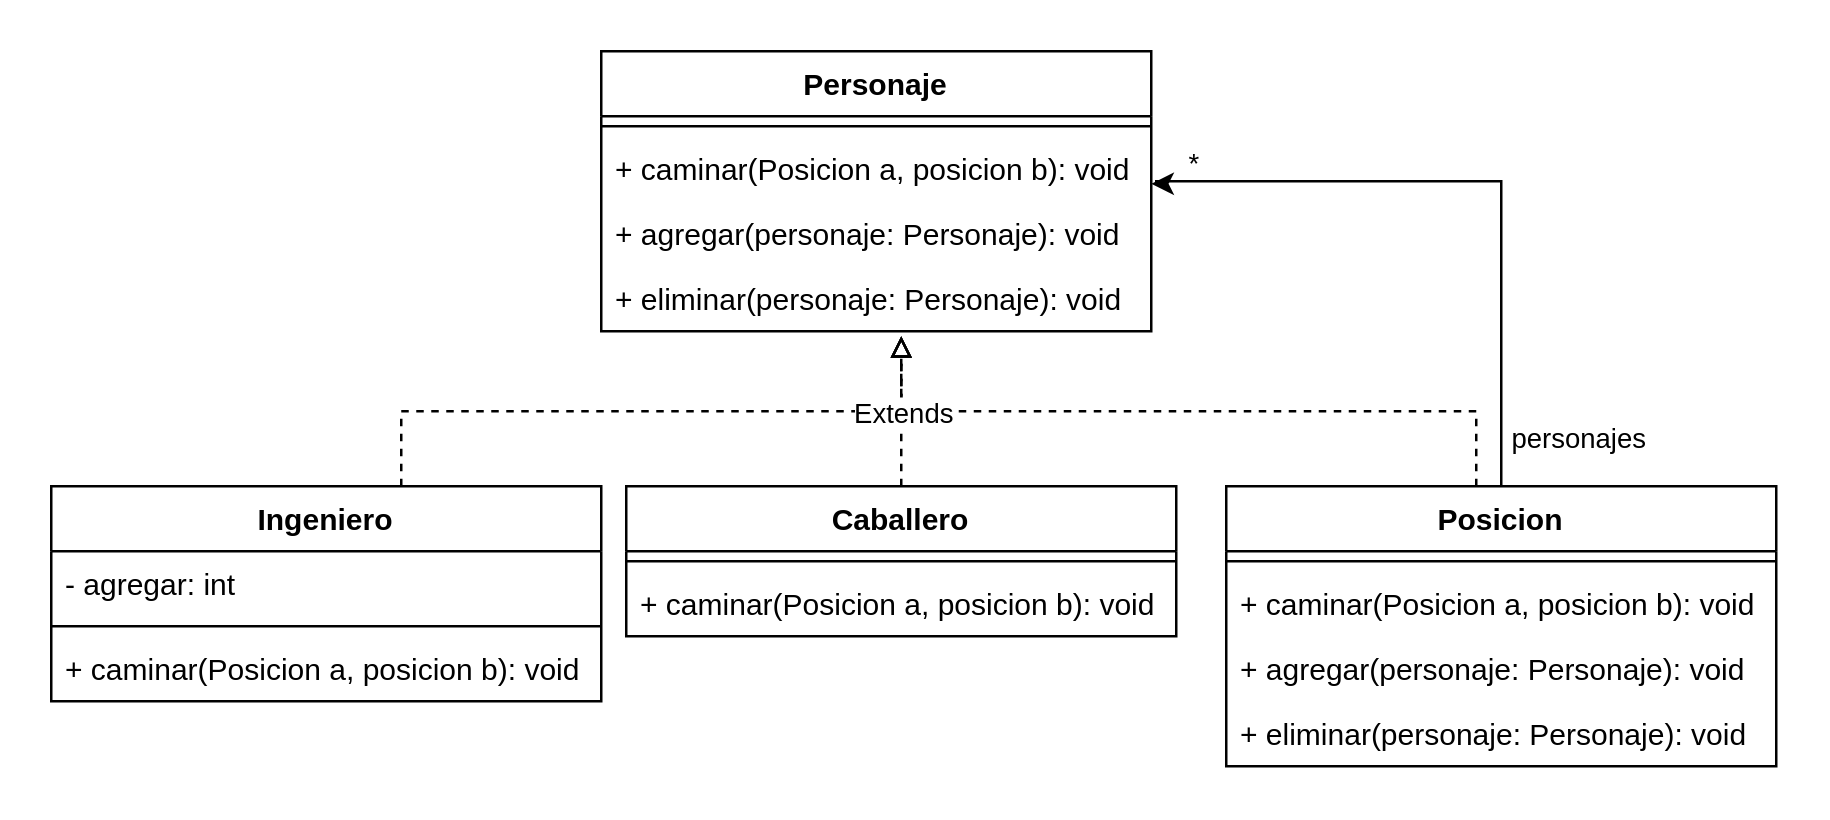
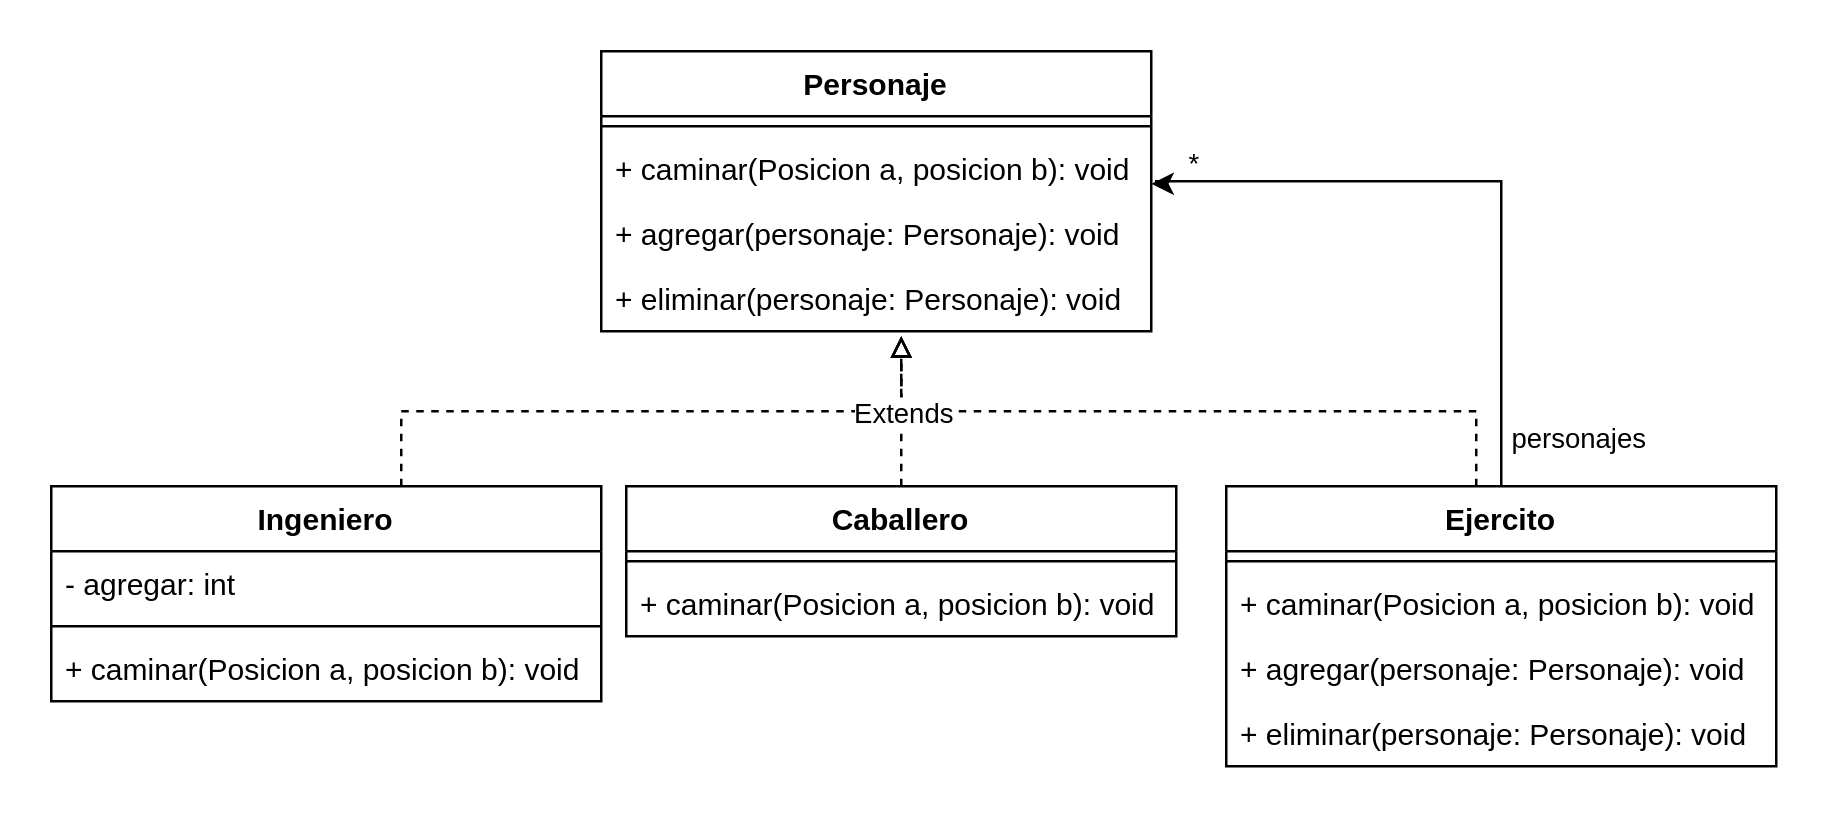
node "Posicion": label "Posicion" -> "Ejercito"
